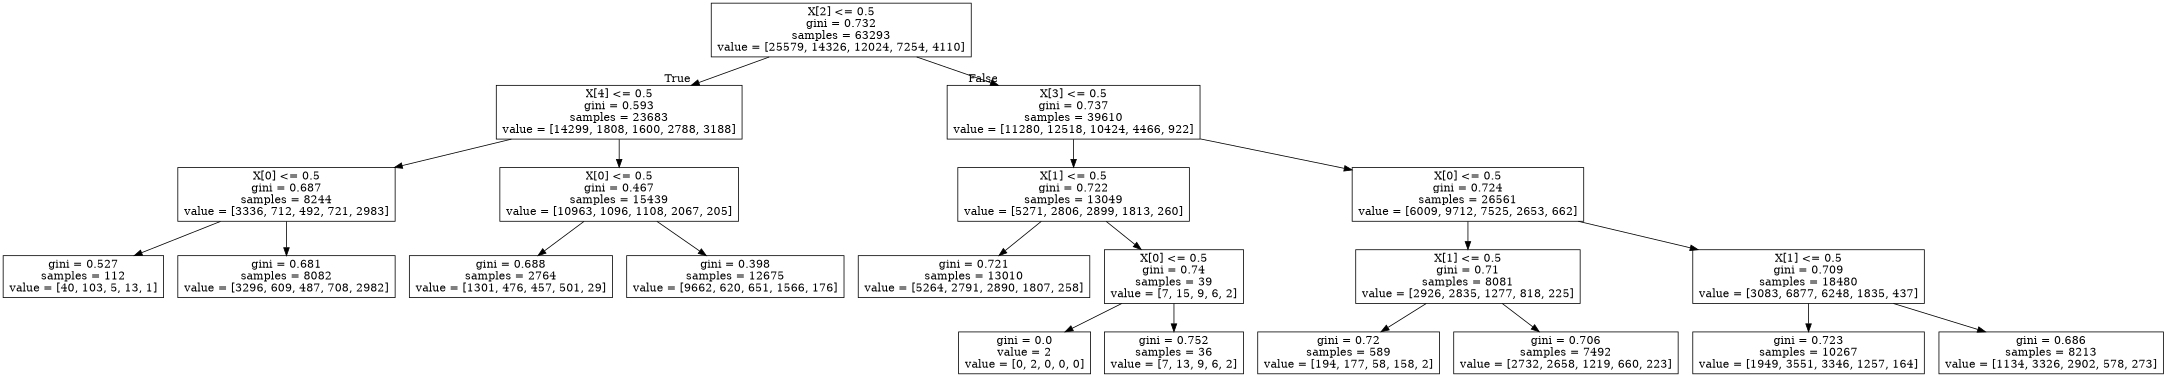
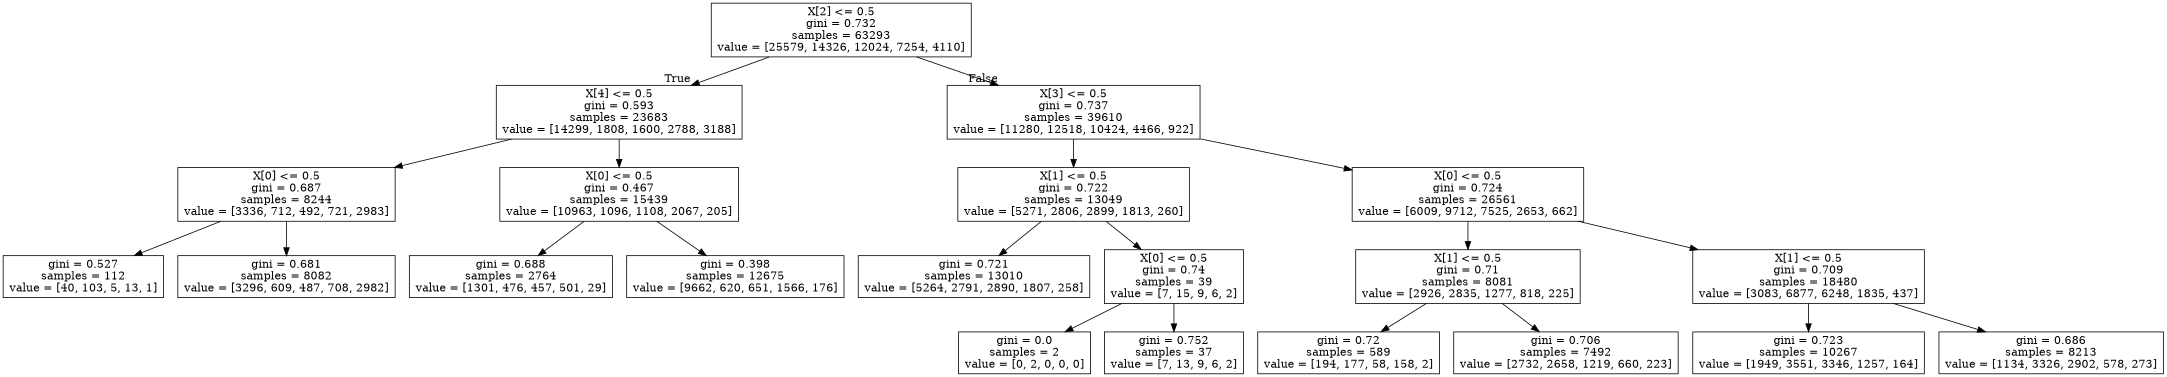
node "gini = 0.0 value = 2 value = [0, 2, 0, 0, 0]": label "gini = 0.0 value = 2 value = [0, 2, 0, 0, 0]" -> "gini = 0.0 samples = 2 value = [0, 2, 0, 0, 0]"
node "gini = 0.752 samples = 36 value = [7, 13, 9, 6, 2]": label "gini = 0.752 samples = 36 value = [7, 13, 9, 6, 2]" -> "gini = 0.752 samples = 37 value = [7, 13, 9, 6, 2]"
